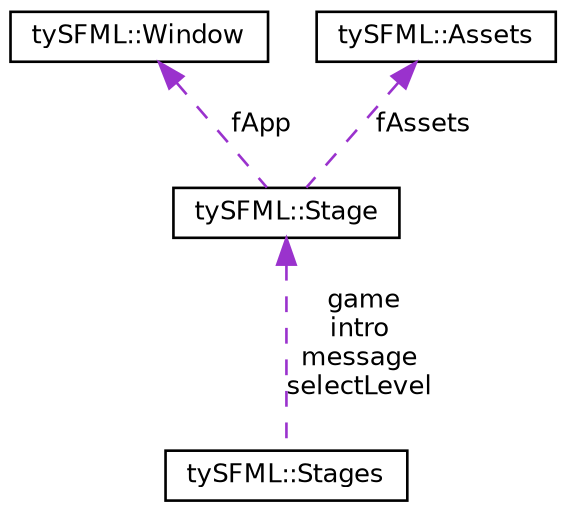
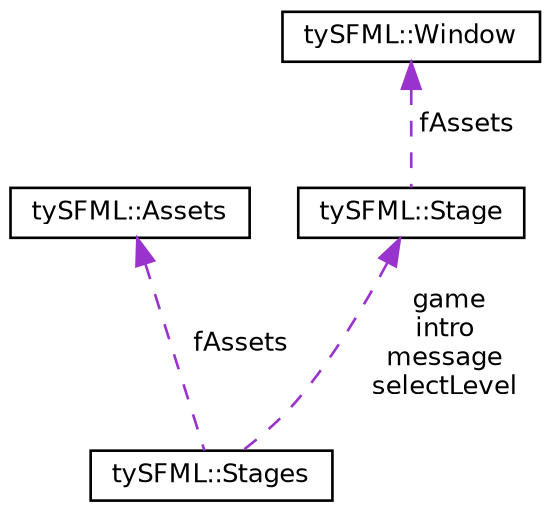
edge "tySFML::Stage" -> "tySFML::Window": label " fApp" -> " fAssets"
edge "tySFML::Stage" -> "tySFML::Assets": now "tySFML::Stages" -> "tySFML::Assets"
